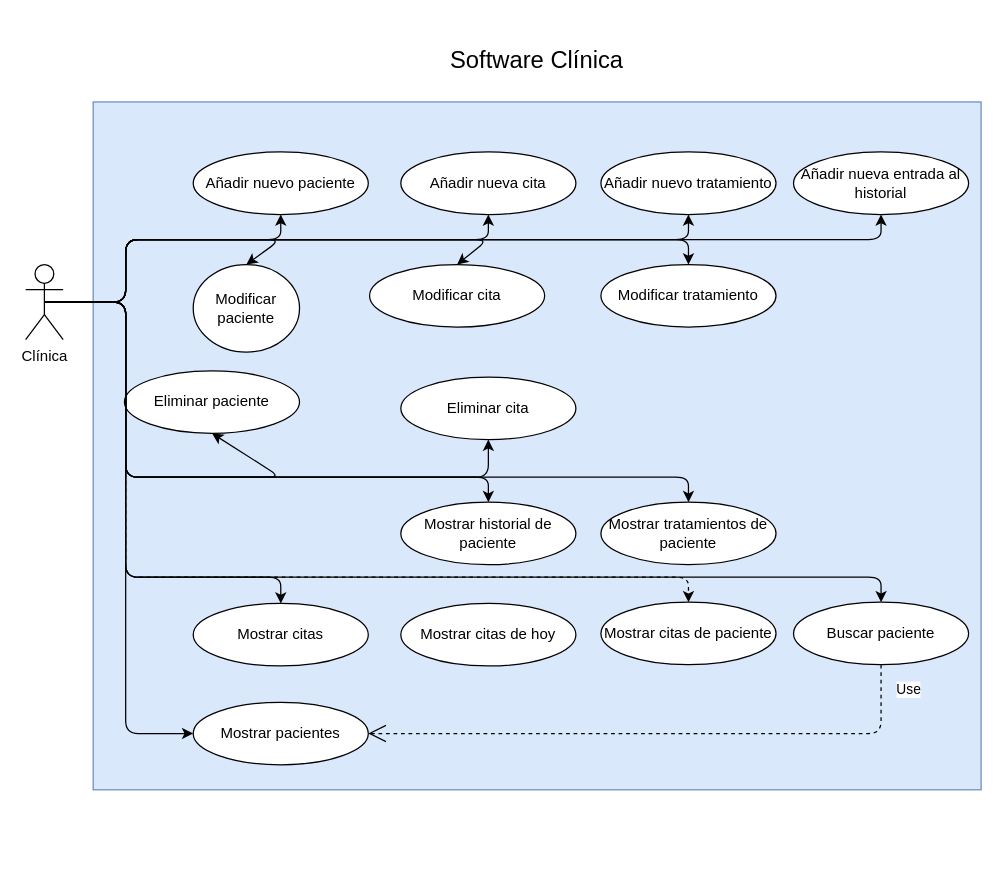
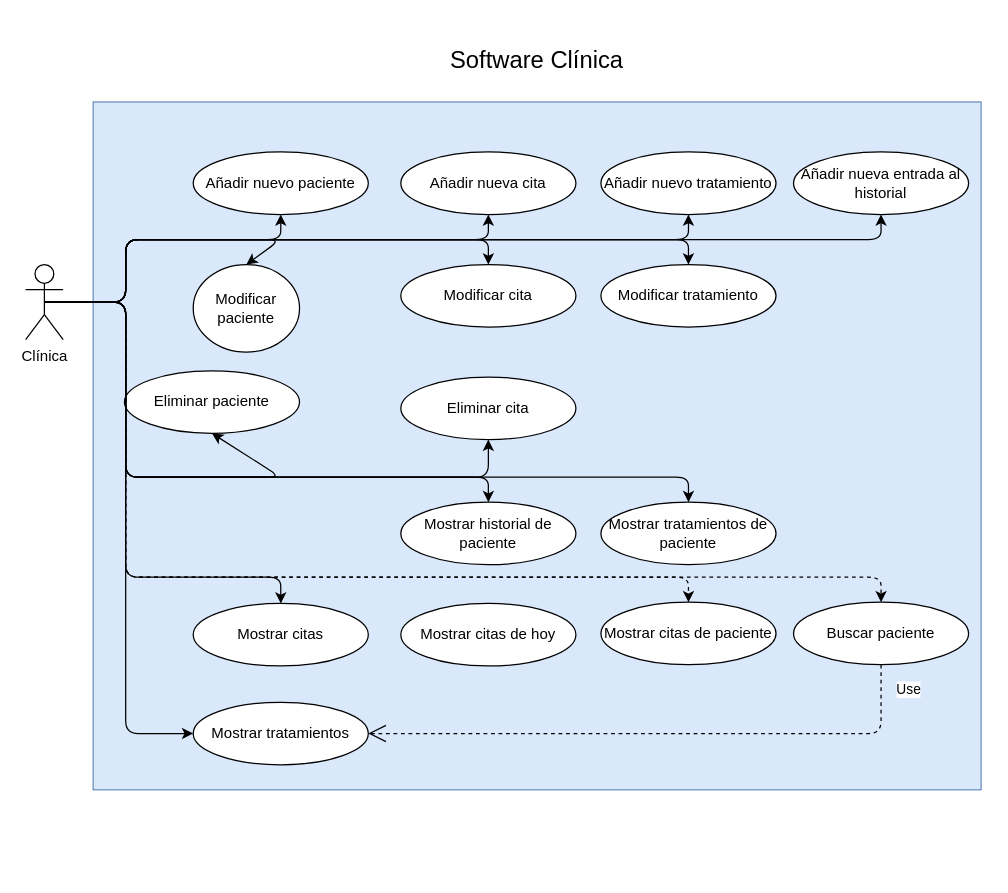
node "Modificar cita": moved (457, 296) -> (488, 296)
edge "Clínica" -> "Buscar paciente": style solid -> dashed
node "Mostrar pacientes": label "Mostrar pacientes" -> "Mostrar tratamientos"
